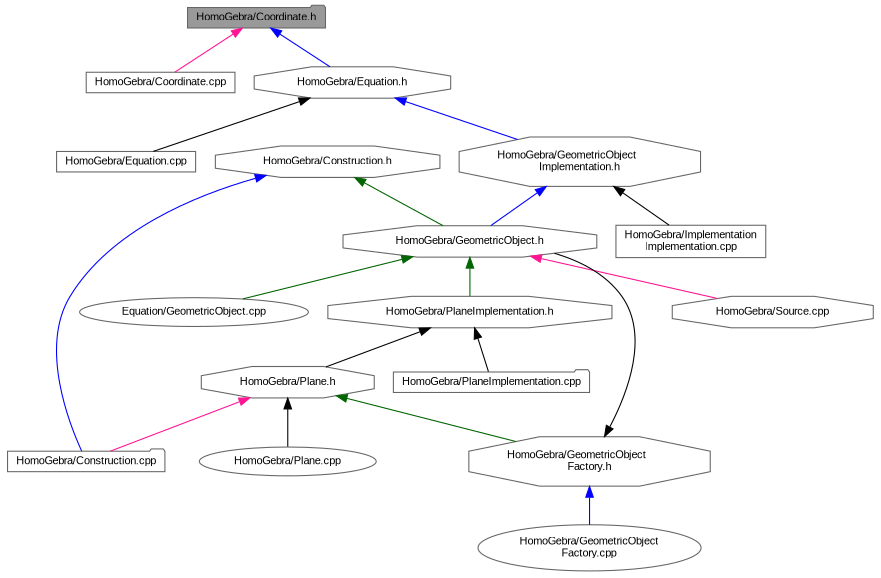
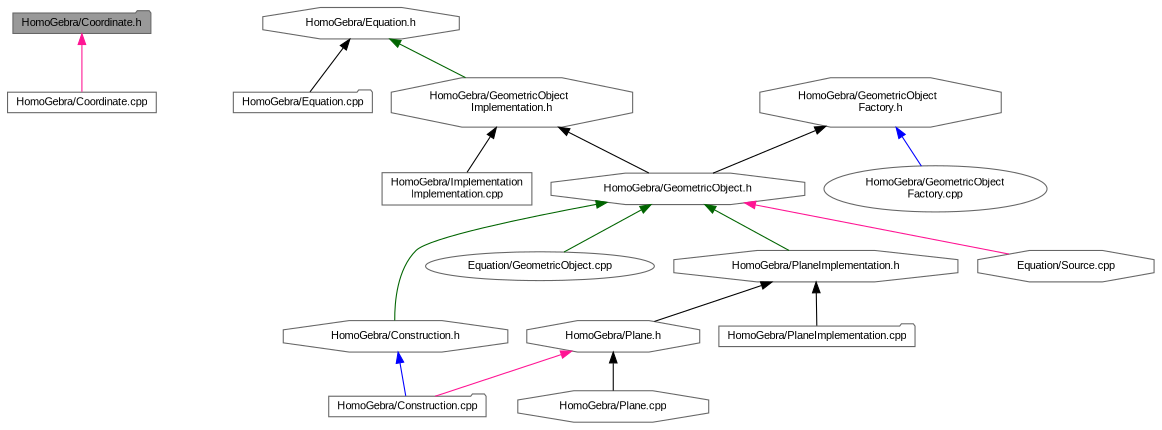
edge "HomoGebra/Equation.h" -> "HomoGebra/Coordinate.h": removed
edge "HomoGebra/GeometricObject Implementation.h" -> "HomoGebra/Equation.h": color blue -> darkgreen
node "HomoGebra/Equation.cpp": shape box -> folder
edge "HomoGebra/GeometricObject.h" -> "HomoGebra/Construction.h": reversed
edge "HomoGebra/GeometricObject.h" -> "HomoGebra/GeometricObject Implementation.h": color blue -> black
node "HomoGebra/Source.cpp": label "HomoGebra/Source.cpp" -> "Equation/Source.cpp"
edge "HomoGebra/GeometricObject Factory.h" -> "HomoGebra/Plane.h": removed
node "HomoGebra/Plane.cpp": shape ellipse -> octagon
